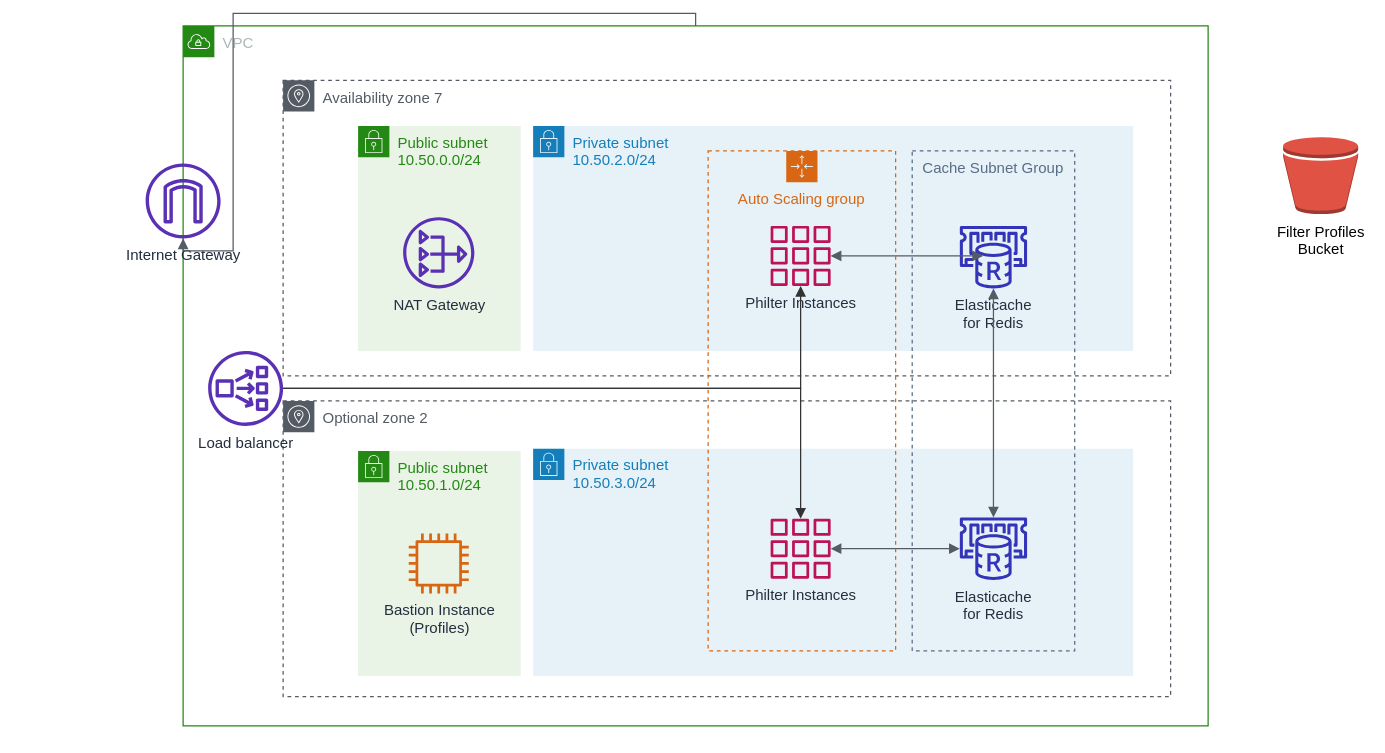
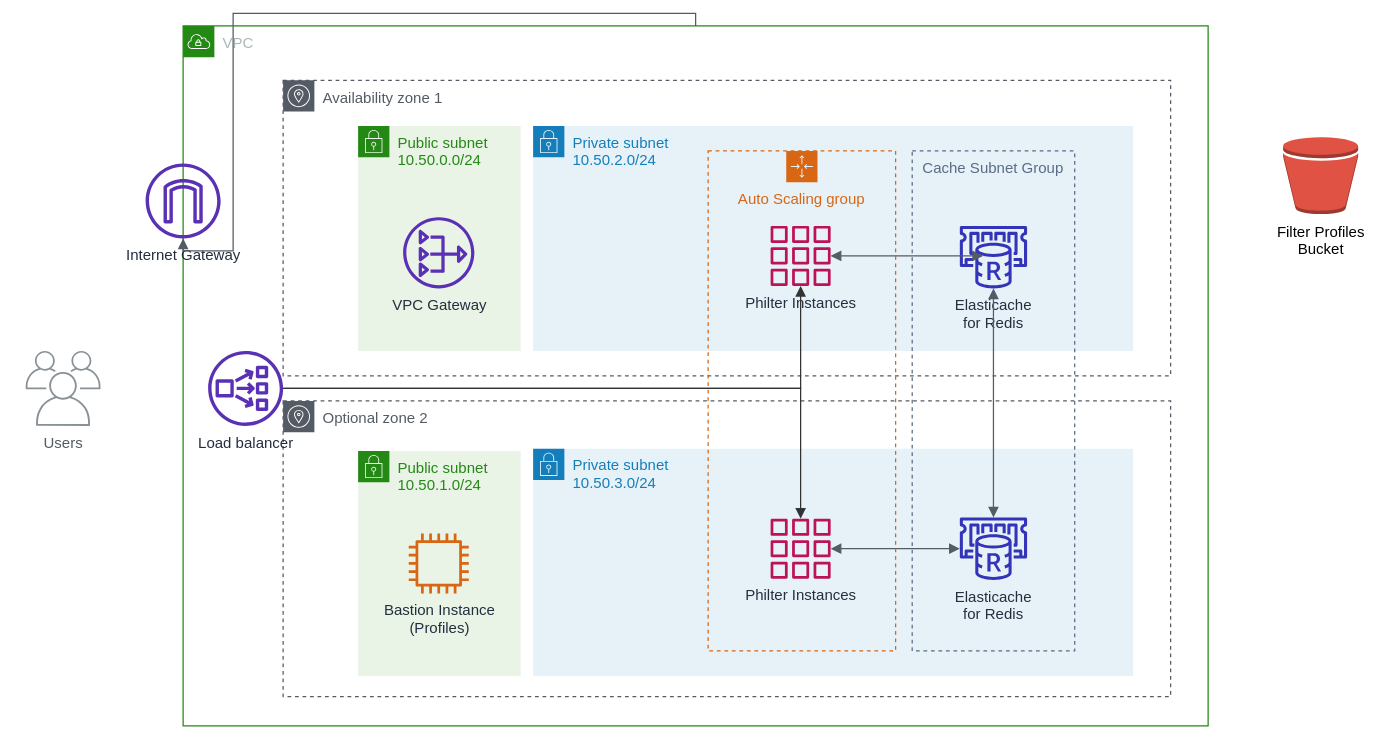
node "Availability zone 7": label "Availability zone 7" -> "Availability zone 1"
node "NAT Gateway": label "NAT Gateway" -> "VPC Gateway"
node "Users": added
